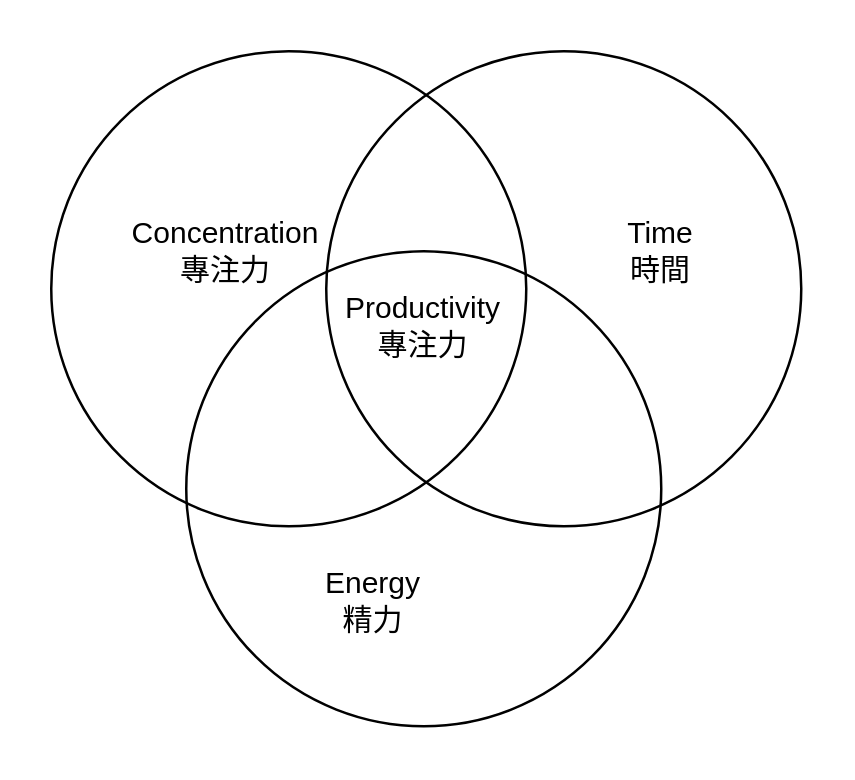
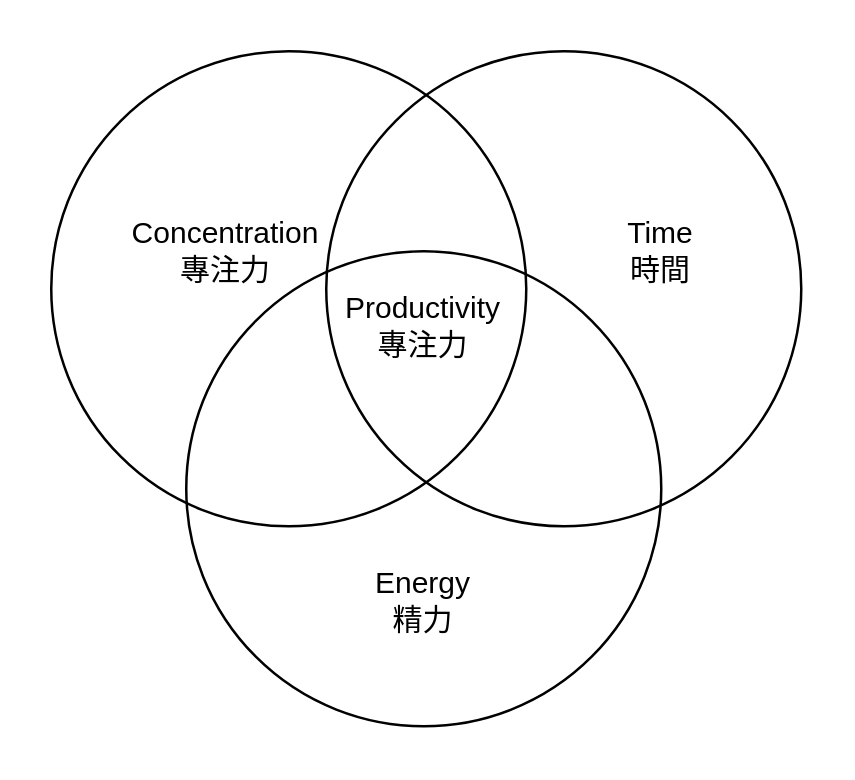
node "Energy 精力": moved (374, 601) -> (424, 601)
